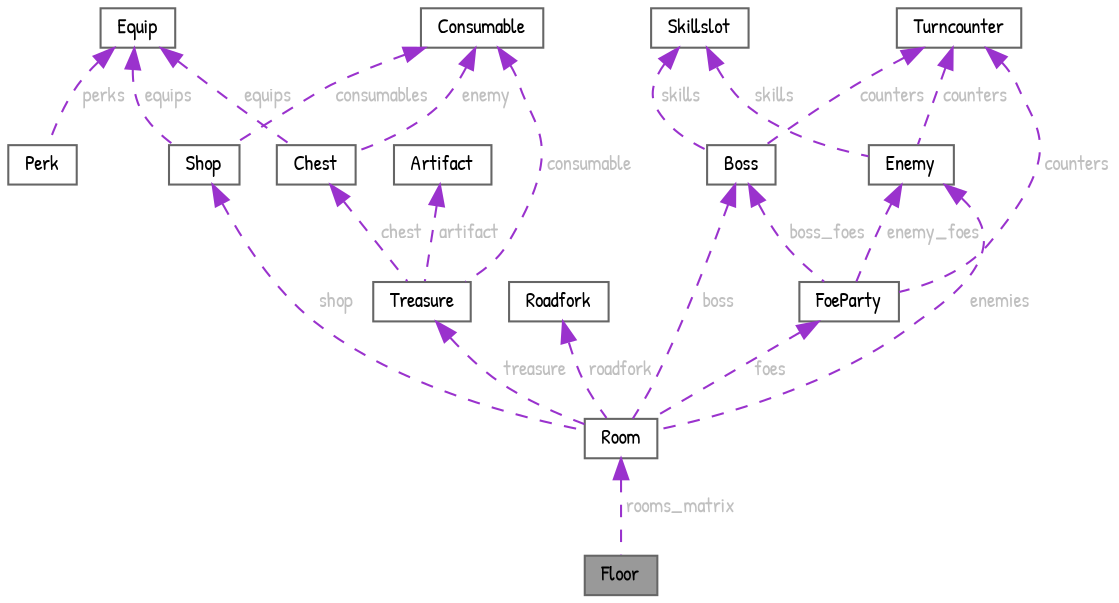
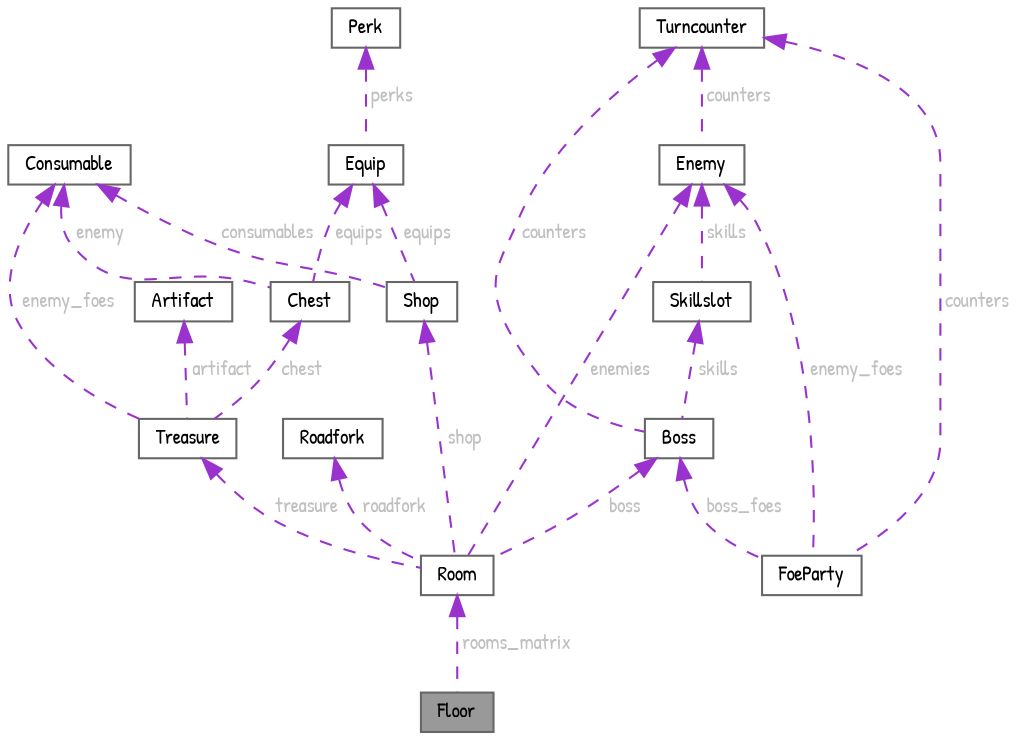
edge "Perk" -> "Equip": reversed
edge "Enemy" -> "Skillslot": reversed
edge "Treasure" -> "Consumable": label " consumable" -> " enemy_foes"
edge "Room" -> "FoeParty": removed, label "foes"
